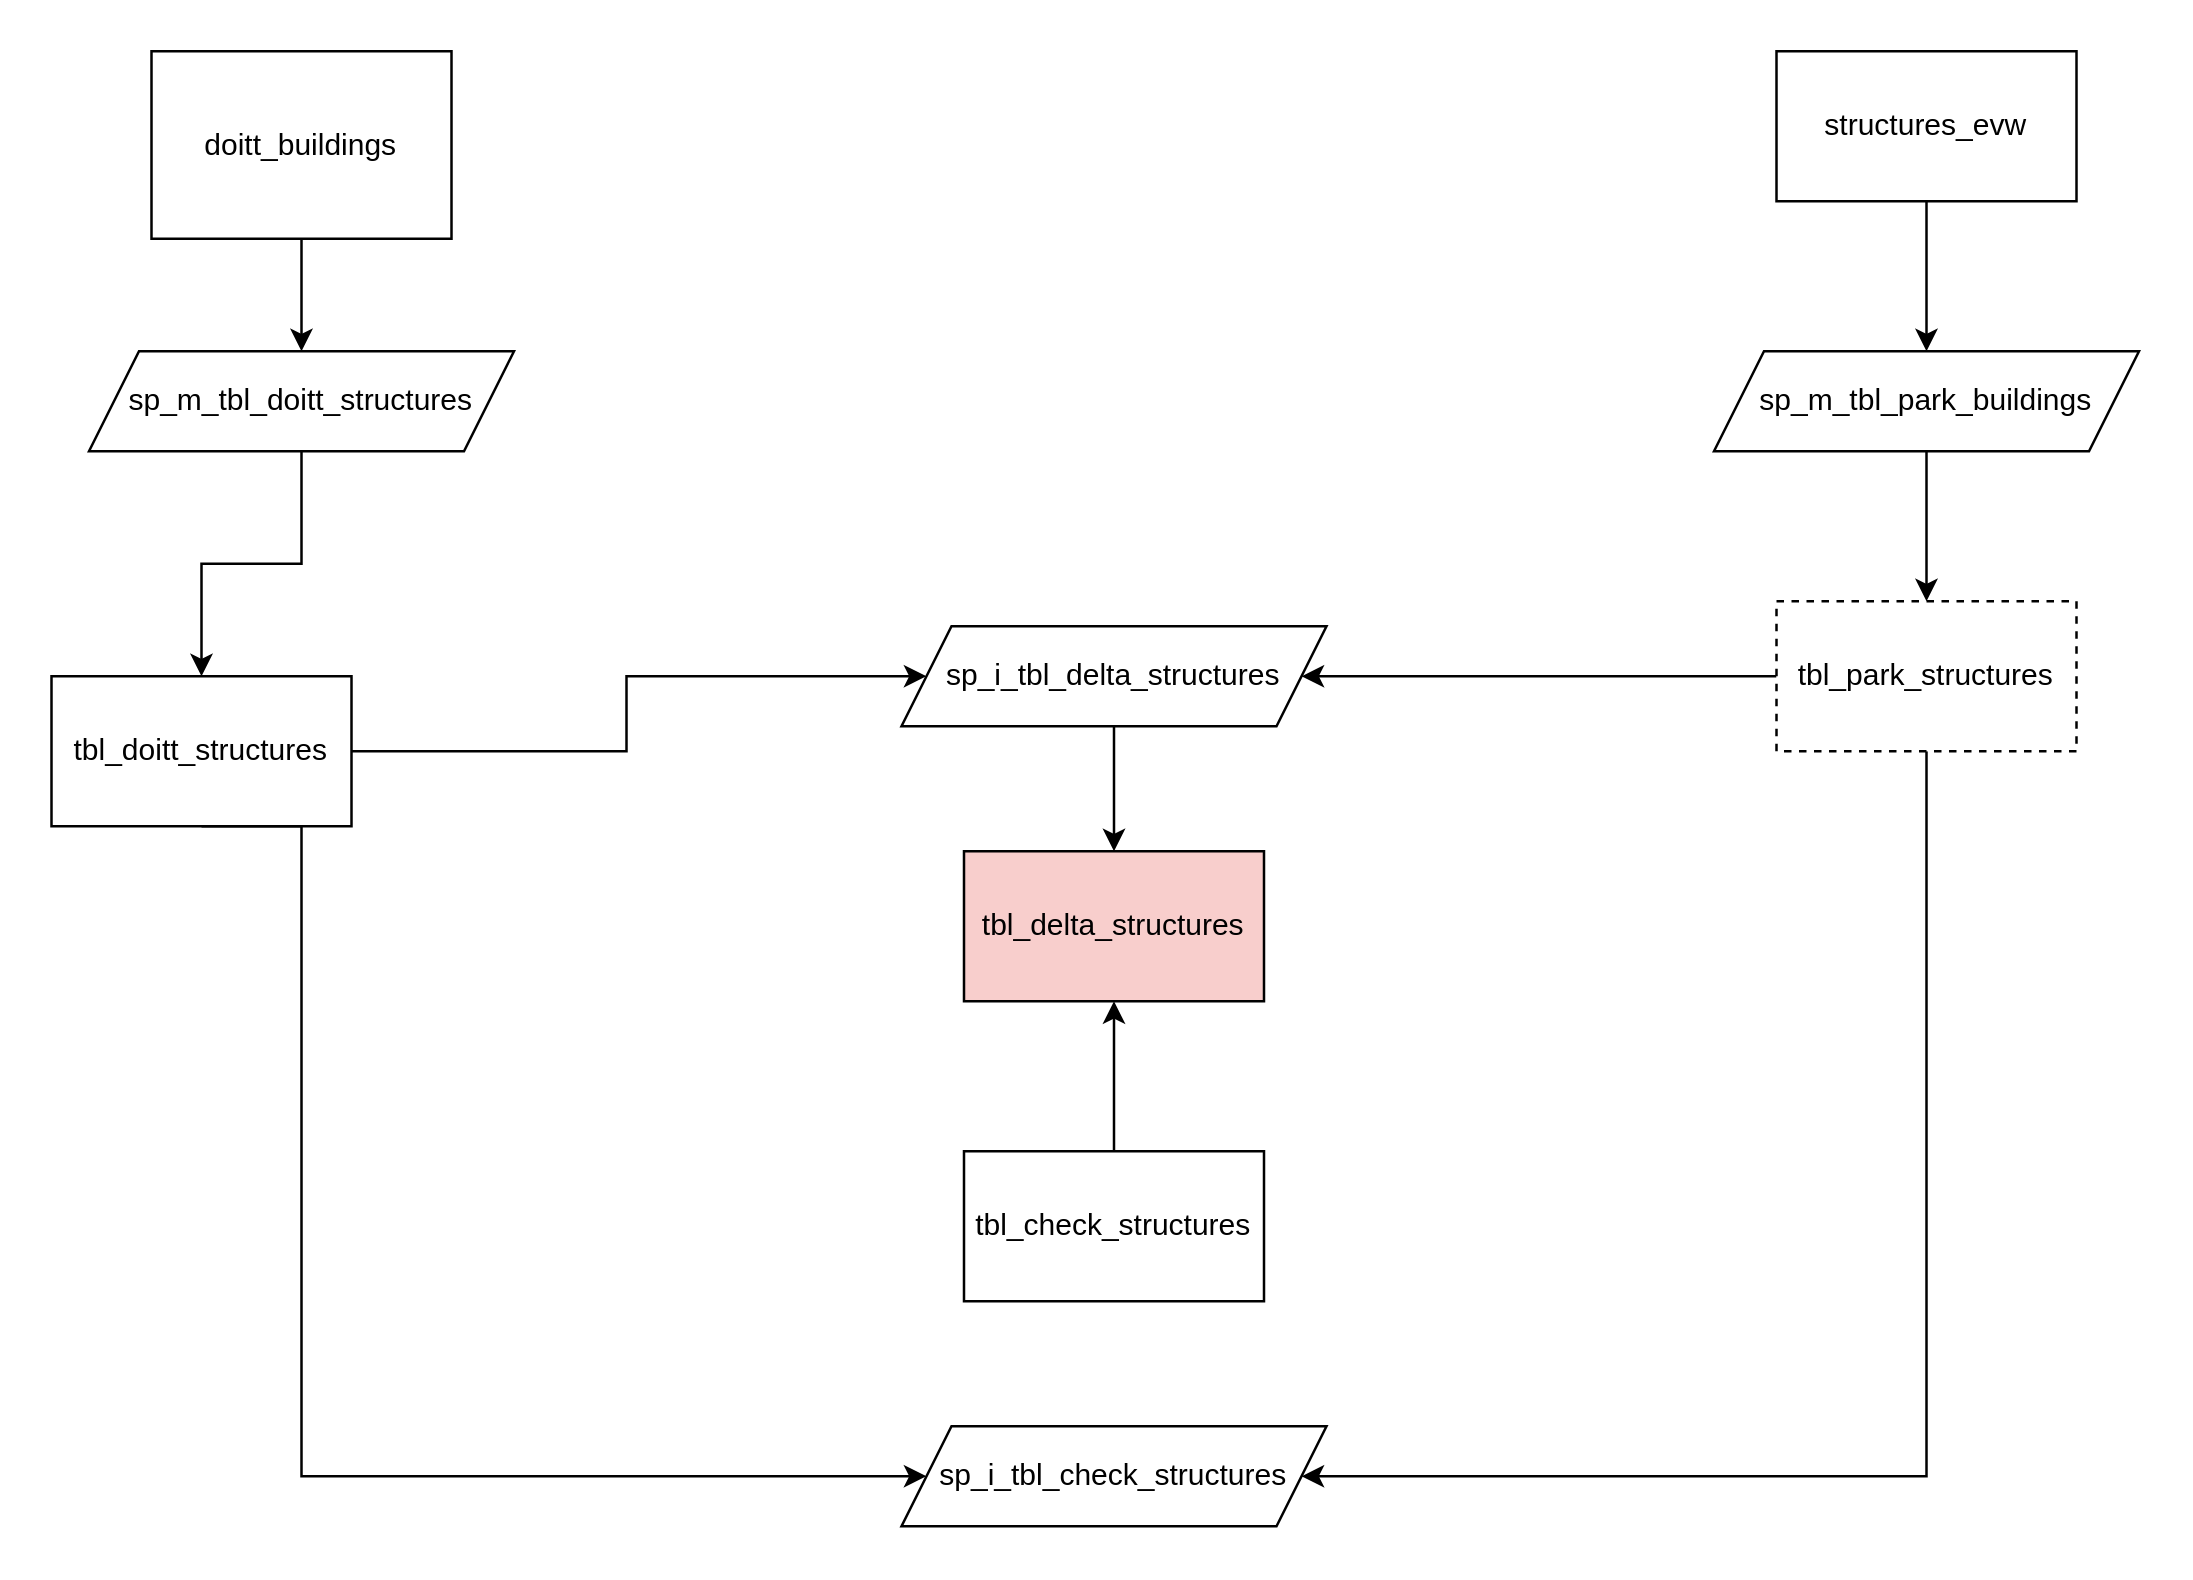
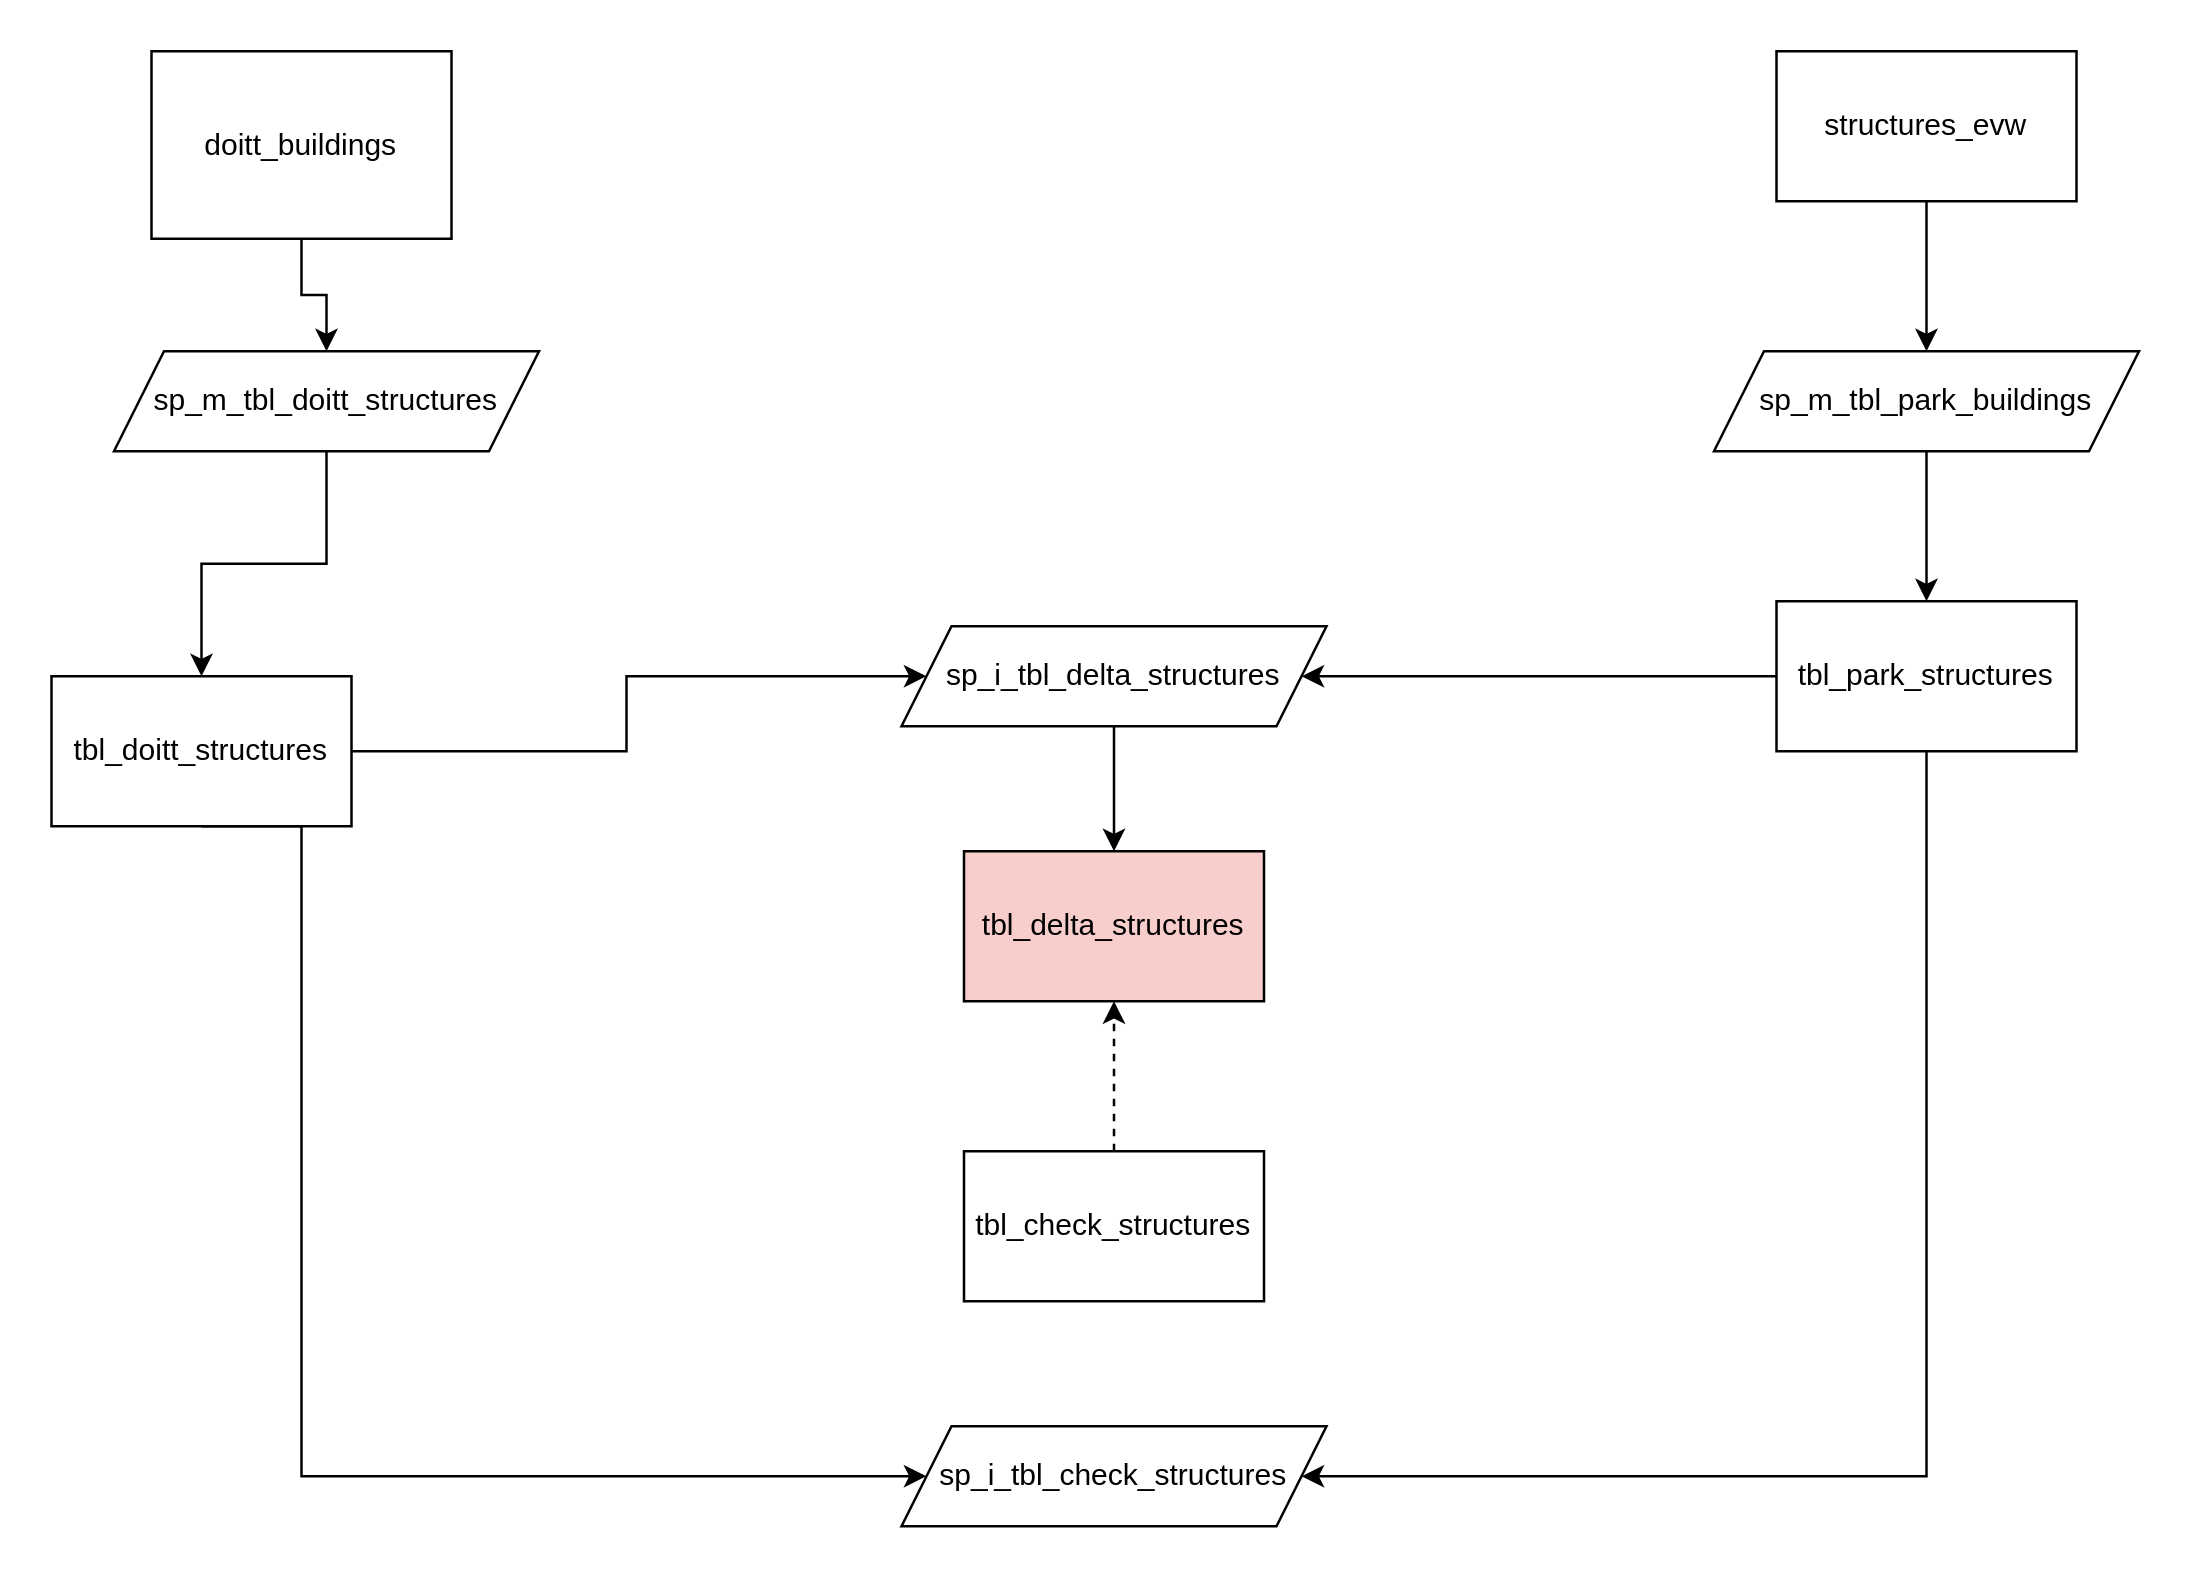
node "sp_m_tbl_doitt_structures": moved (301, 401) -> (326, 401)
node "tbl_park_structures": style dashed -> solid
edge "tbl_check_structures" -> "tbl_delta_structures": style solid -> dashed
